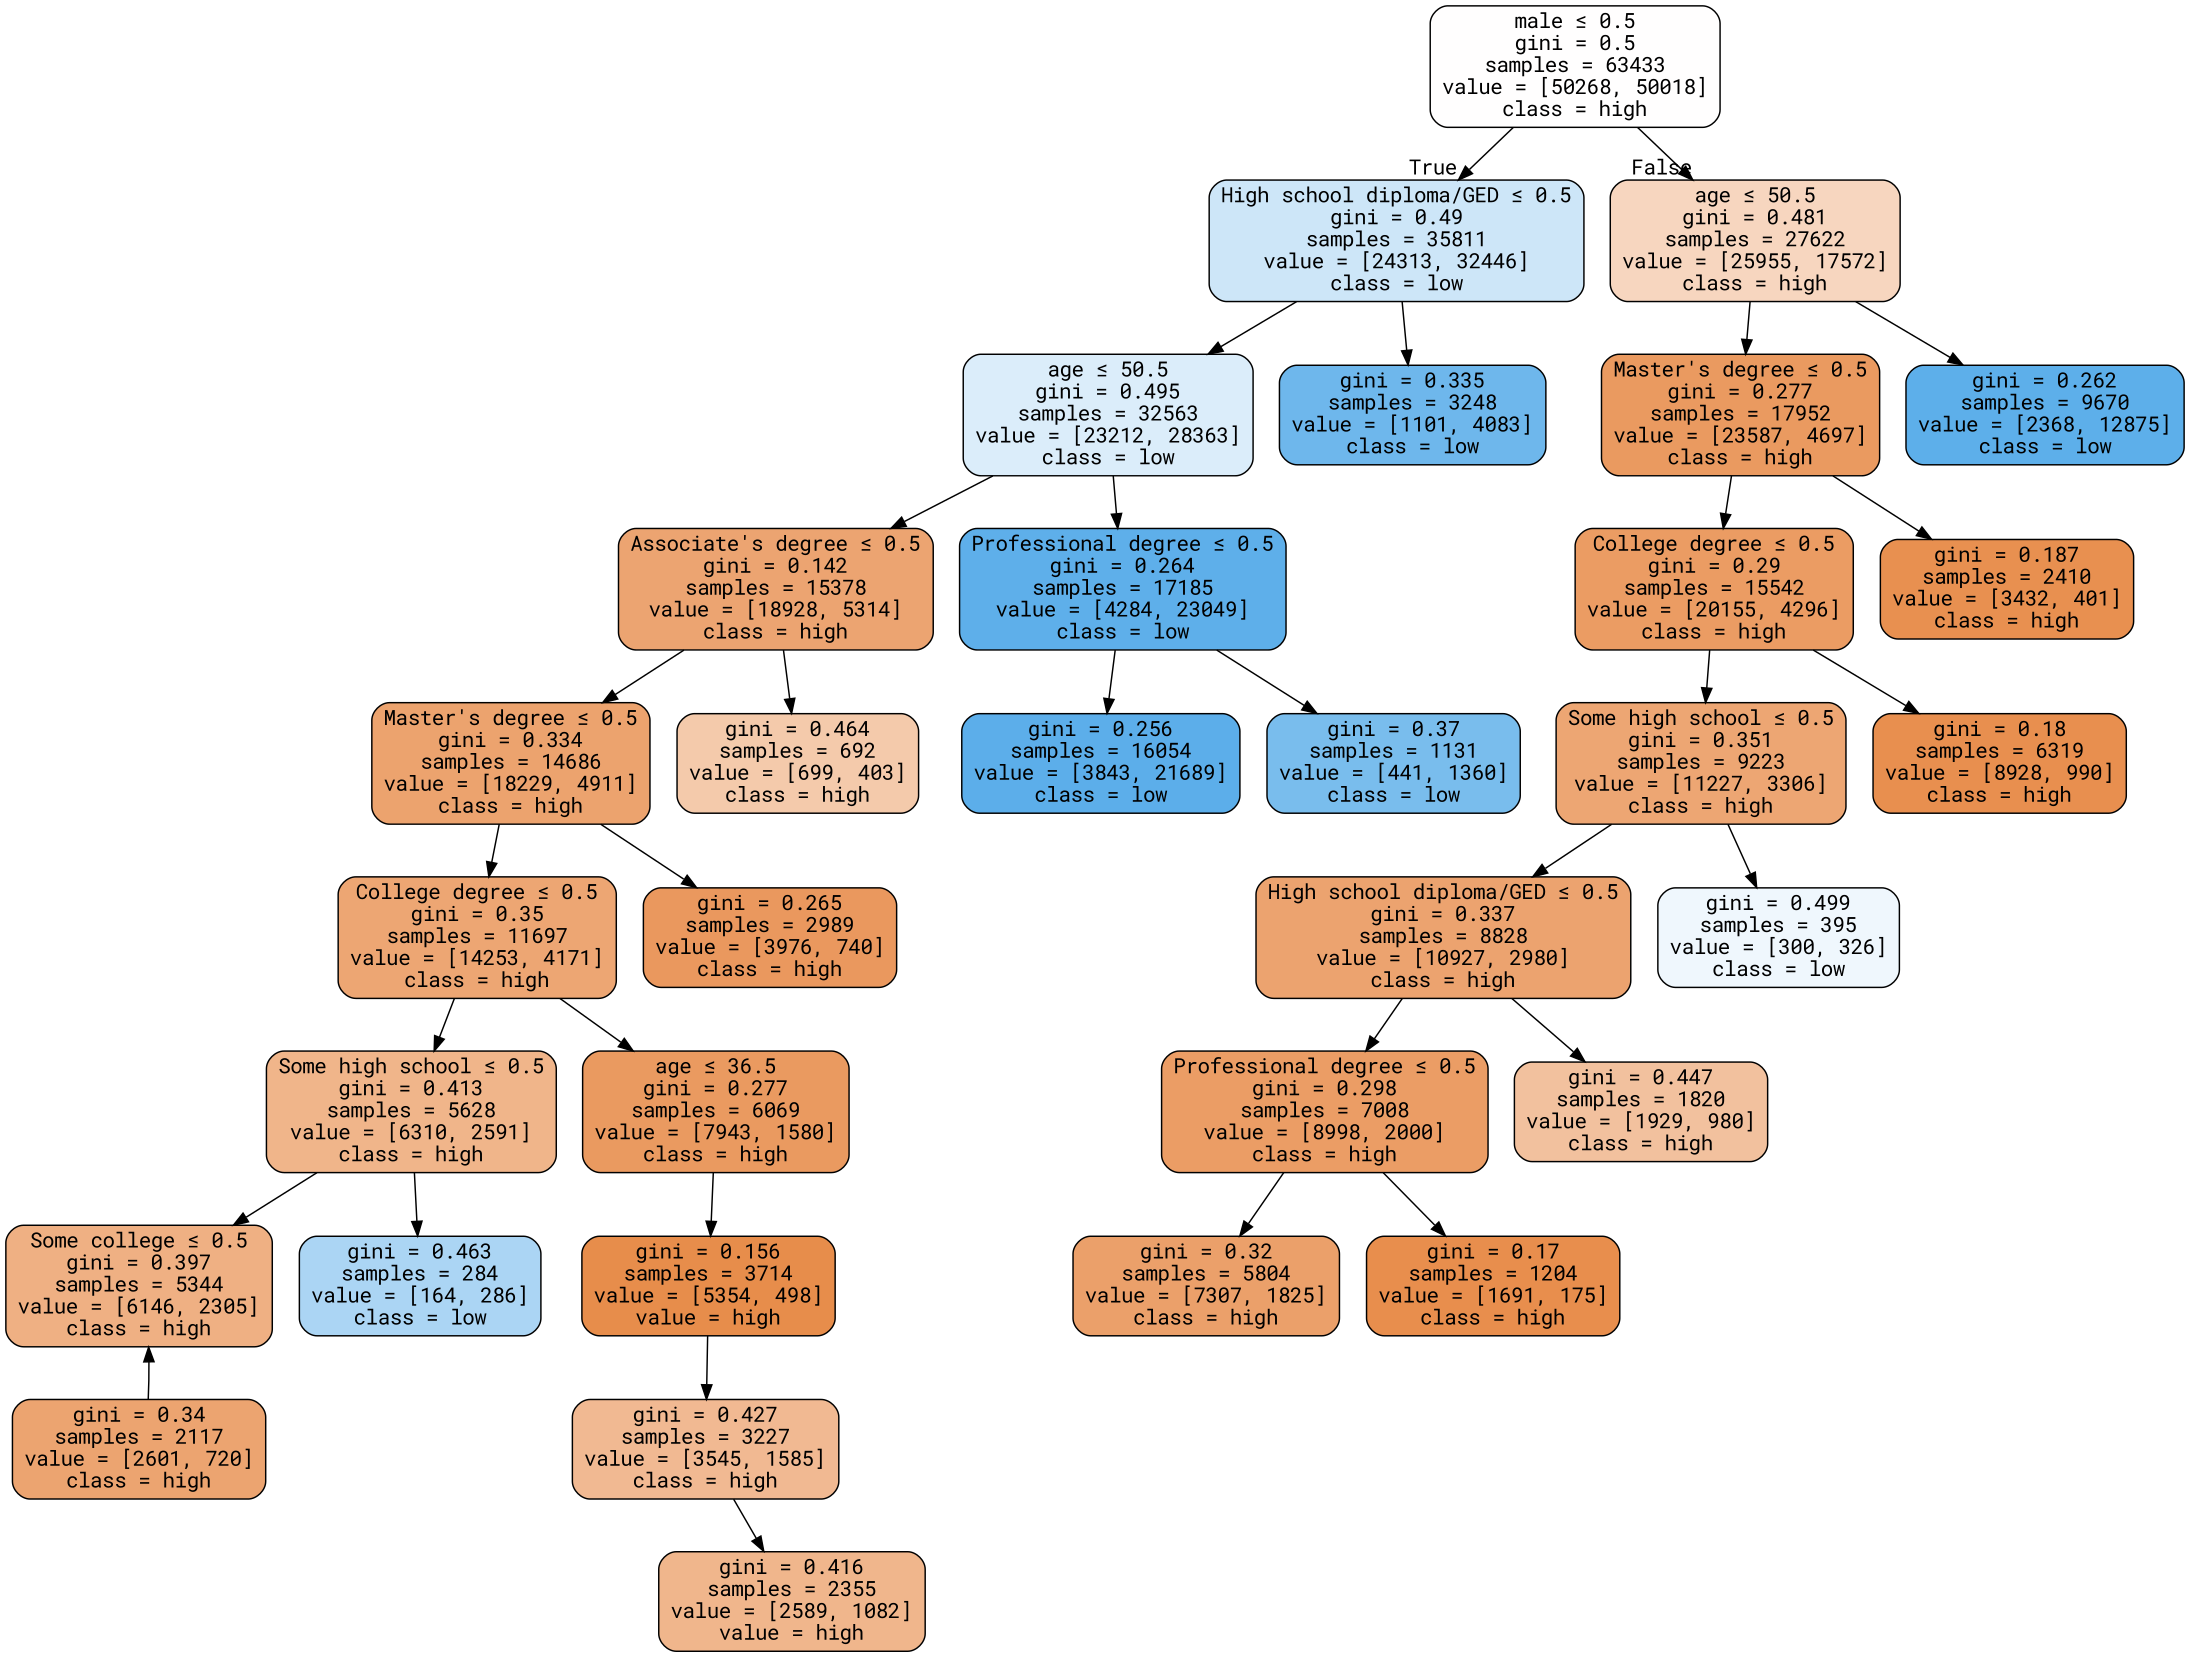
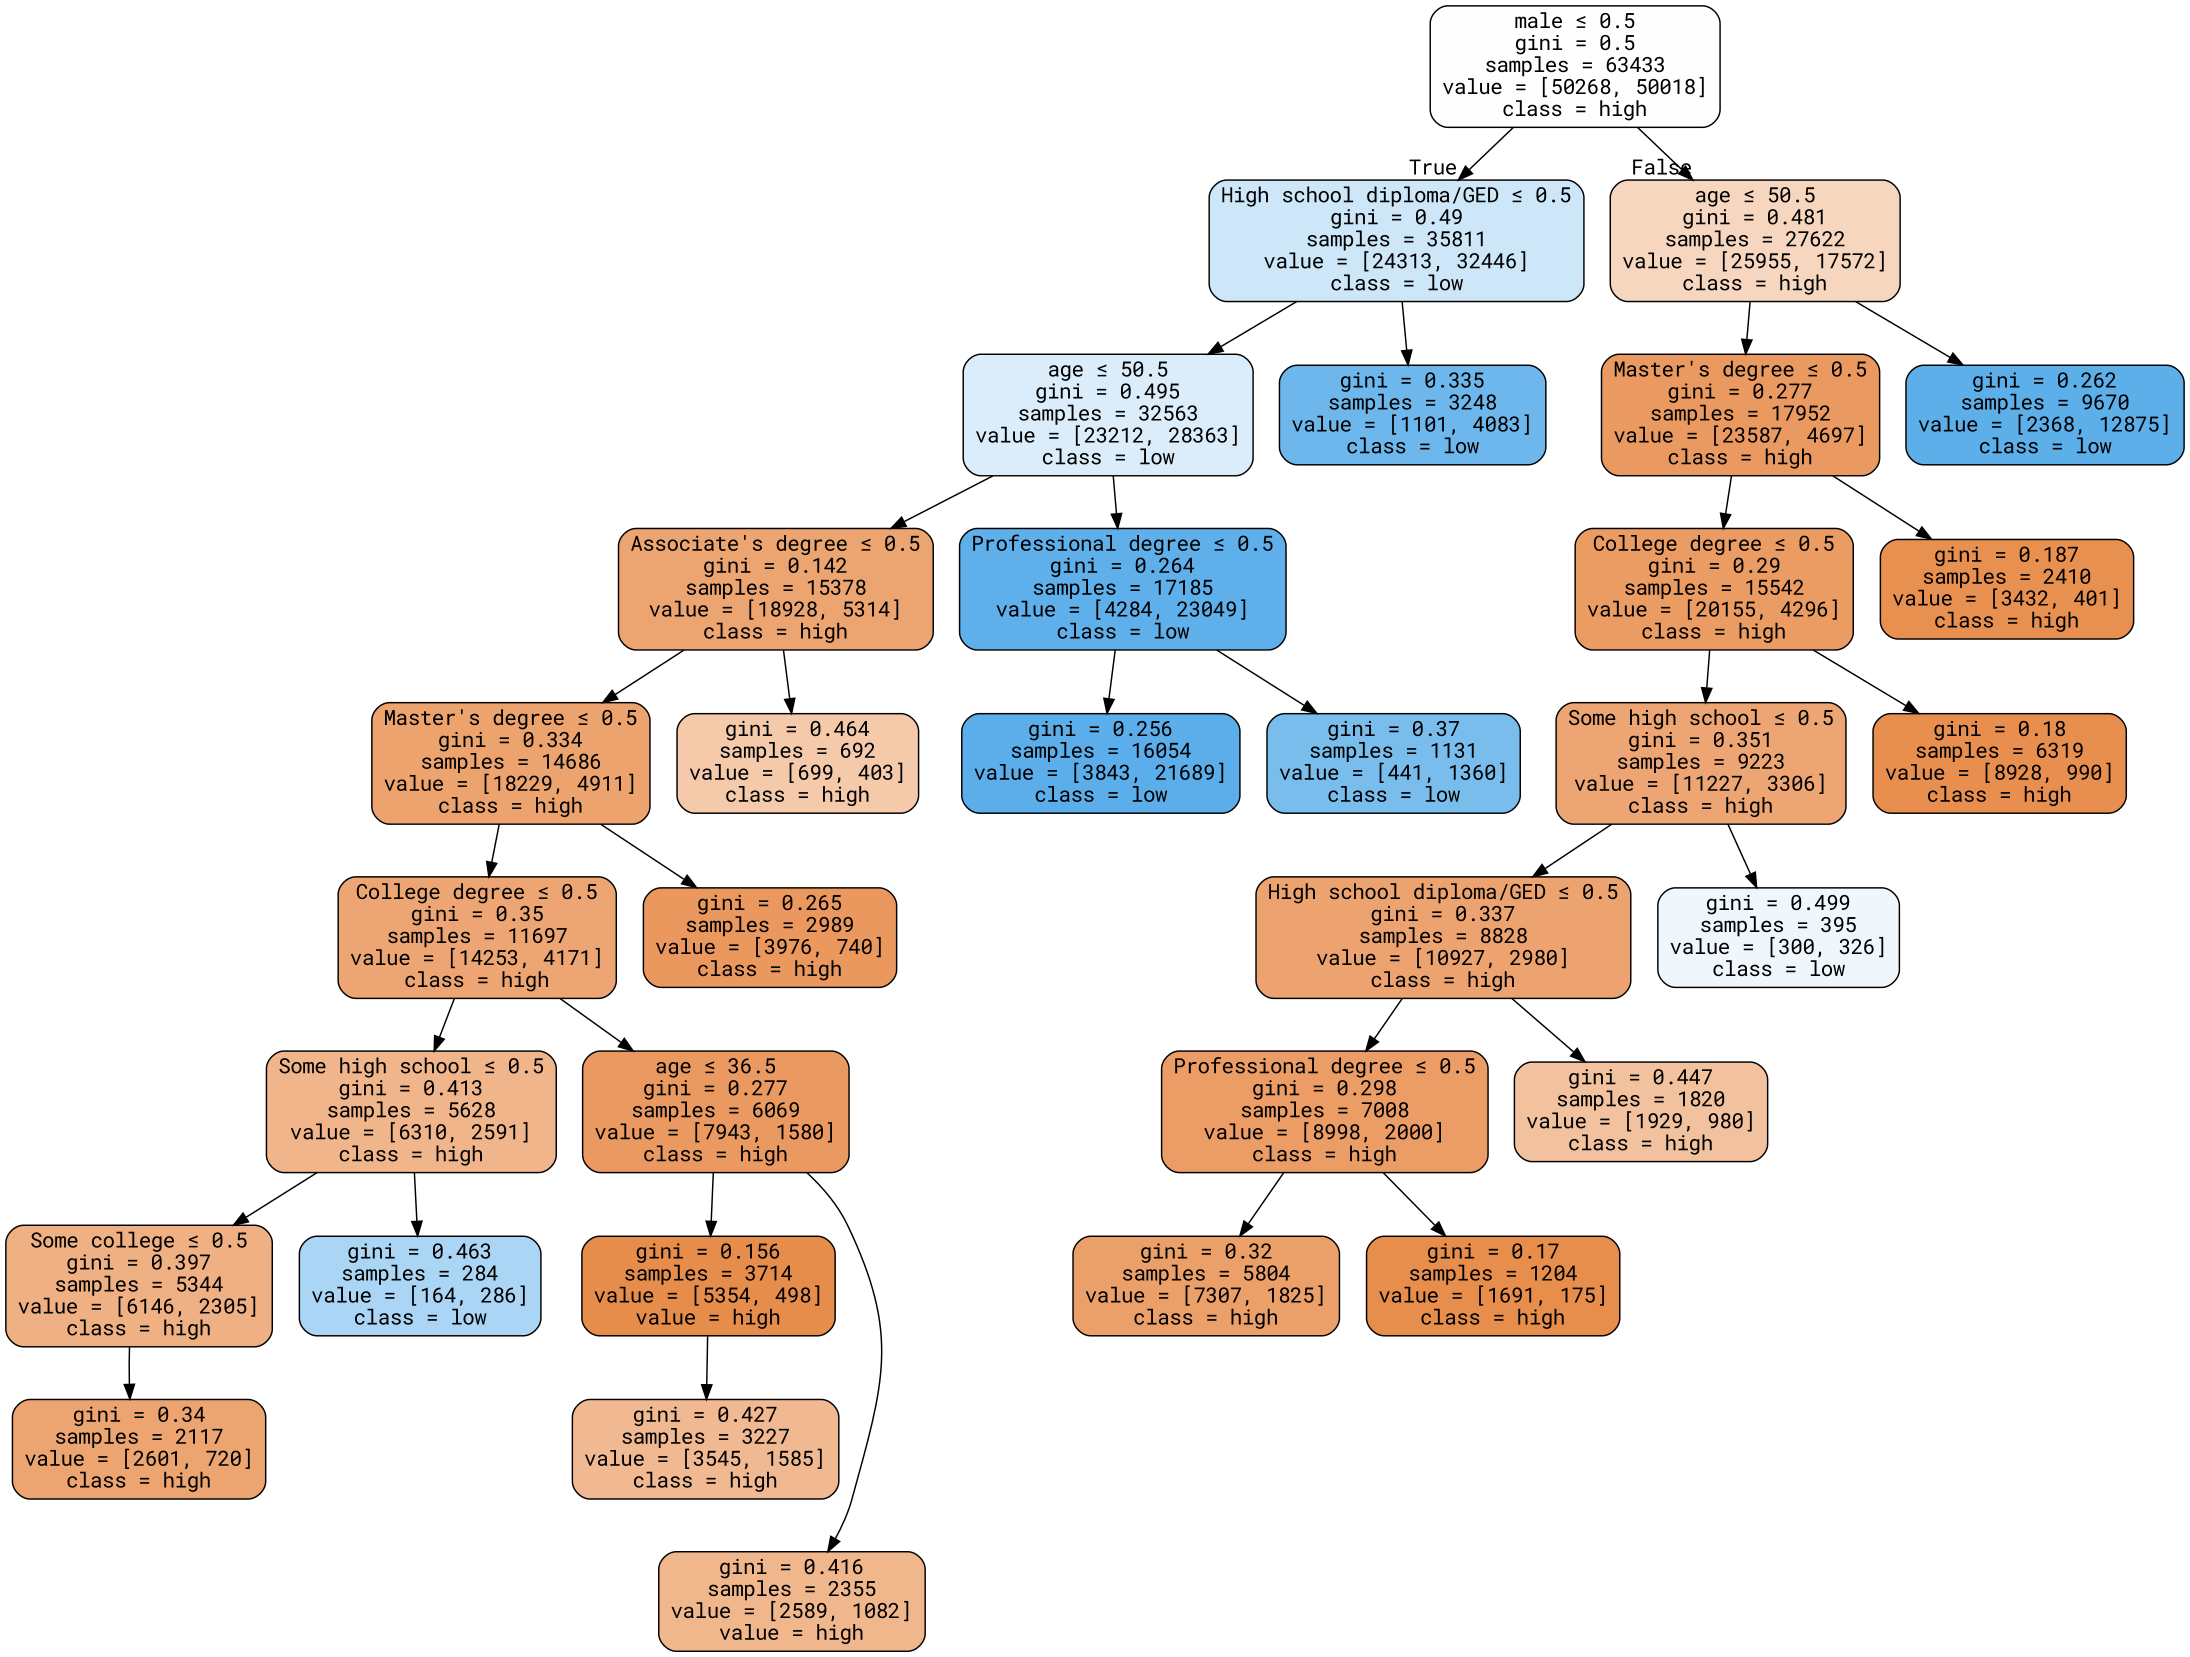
edge "gini = 0.34" -> "Some college ≤ 0.5": reversed
edge "gini = 0.427" -> "gini = 0.416": now "age ≤ 36.5" -> "gini = 0.416"
